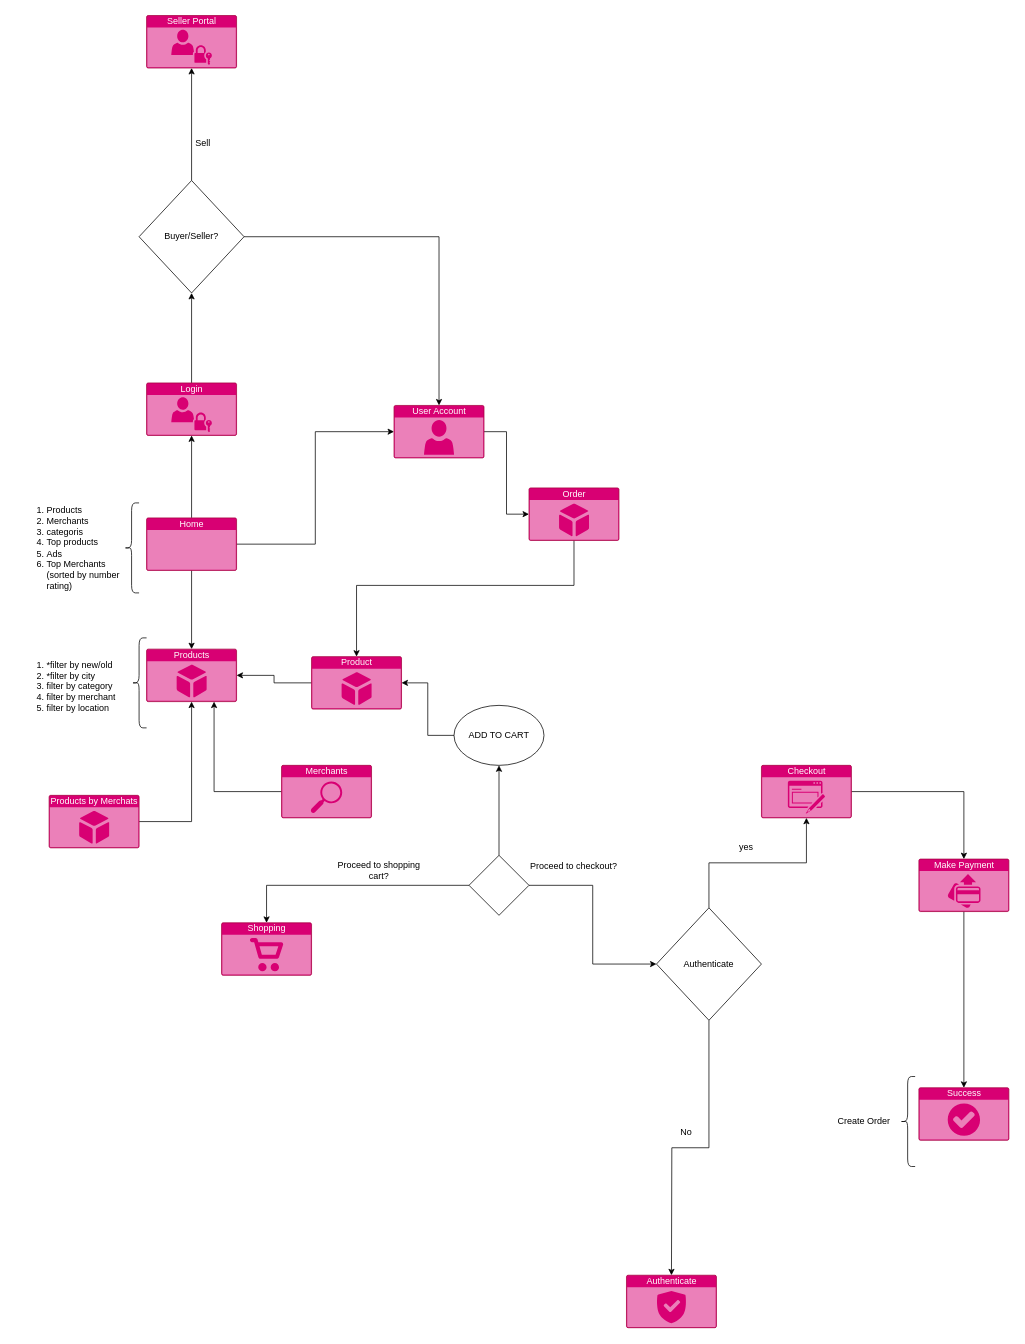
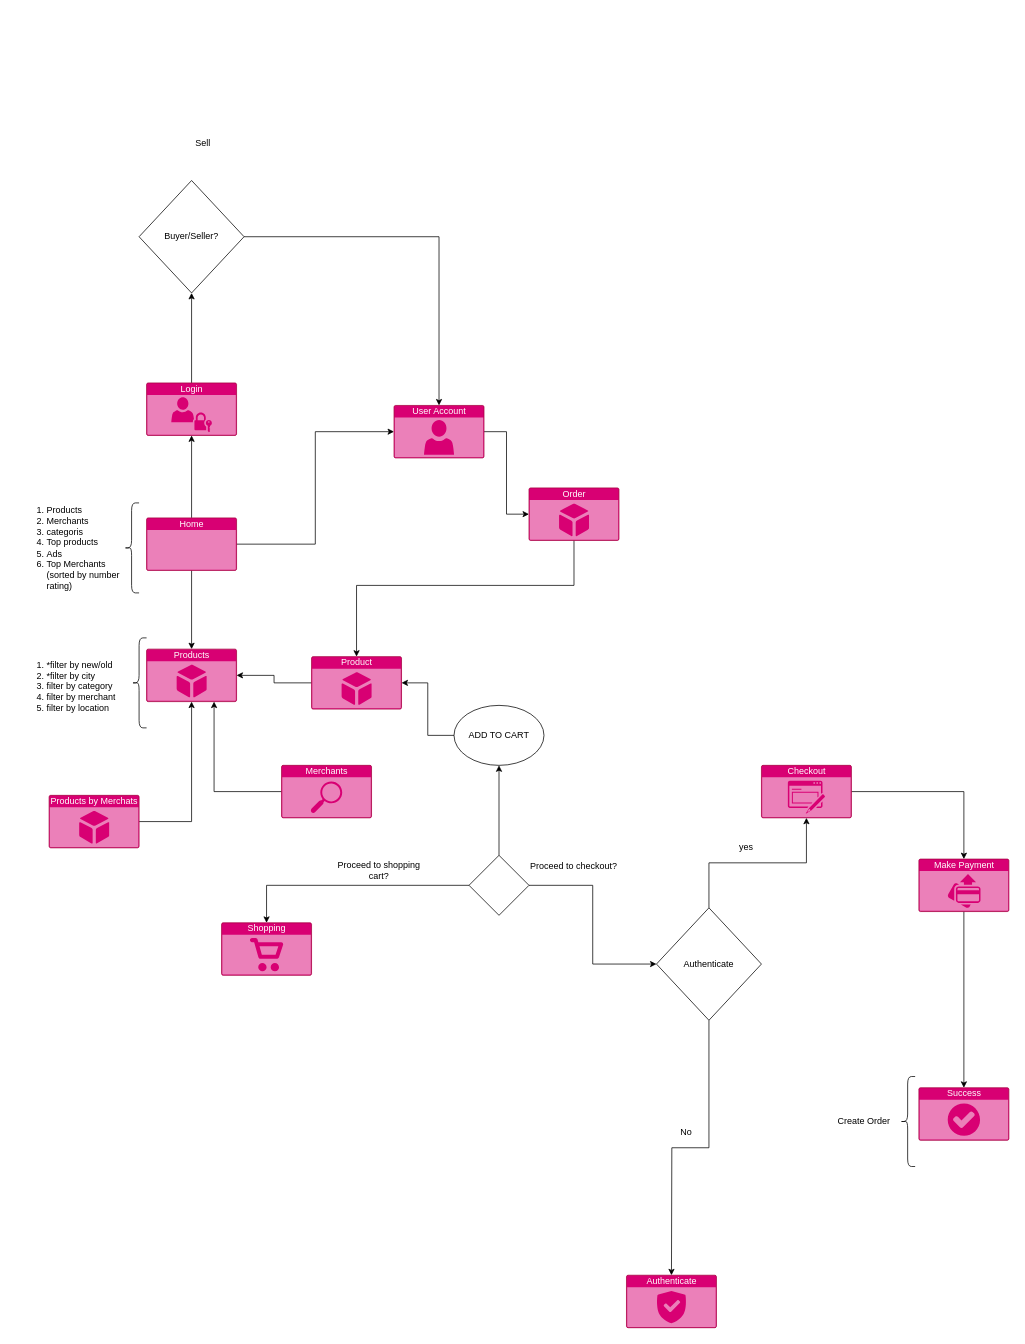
node "Seller Portal": removed
edge "Buyer/Seller?" -> "Seller Portal": removed
